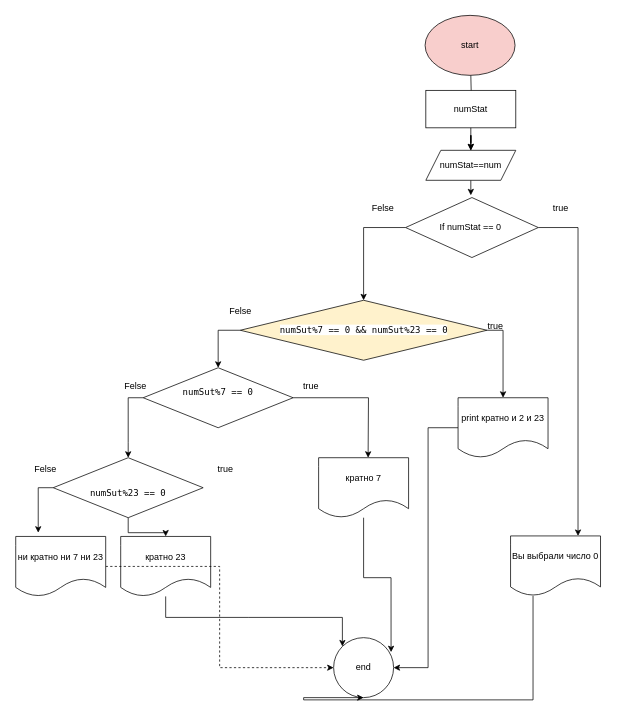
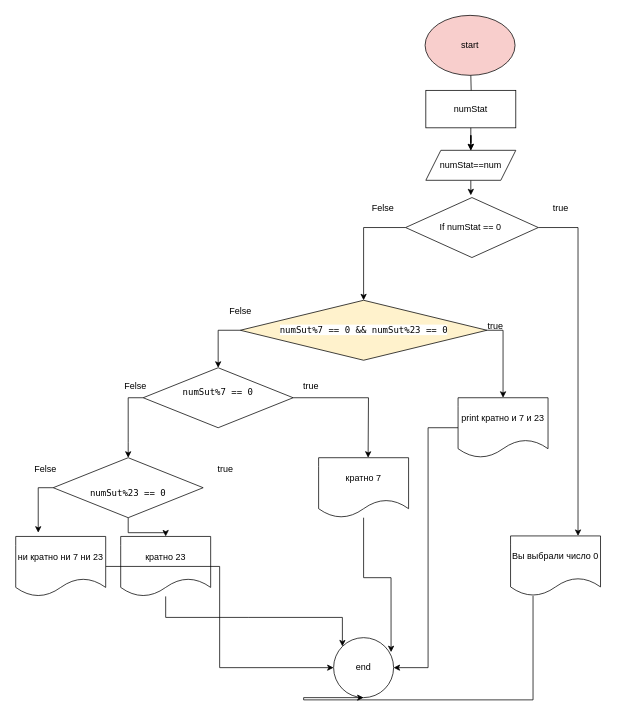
node "print кратно и 2 и 23": label "print кратно и 2 и 23" -> "print кратно и 7 и 23"
edge "ни кратно ни 7 ни 23" -> "end": style dashed -> solid
